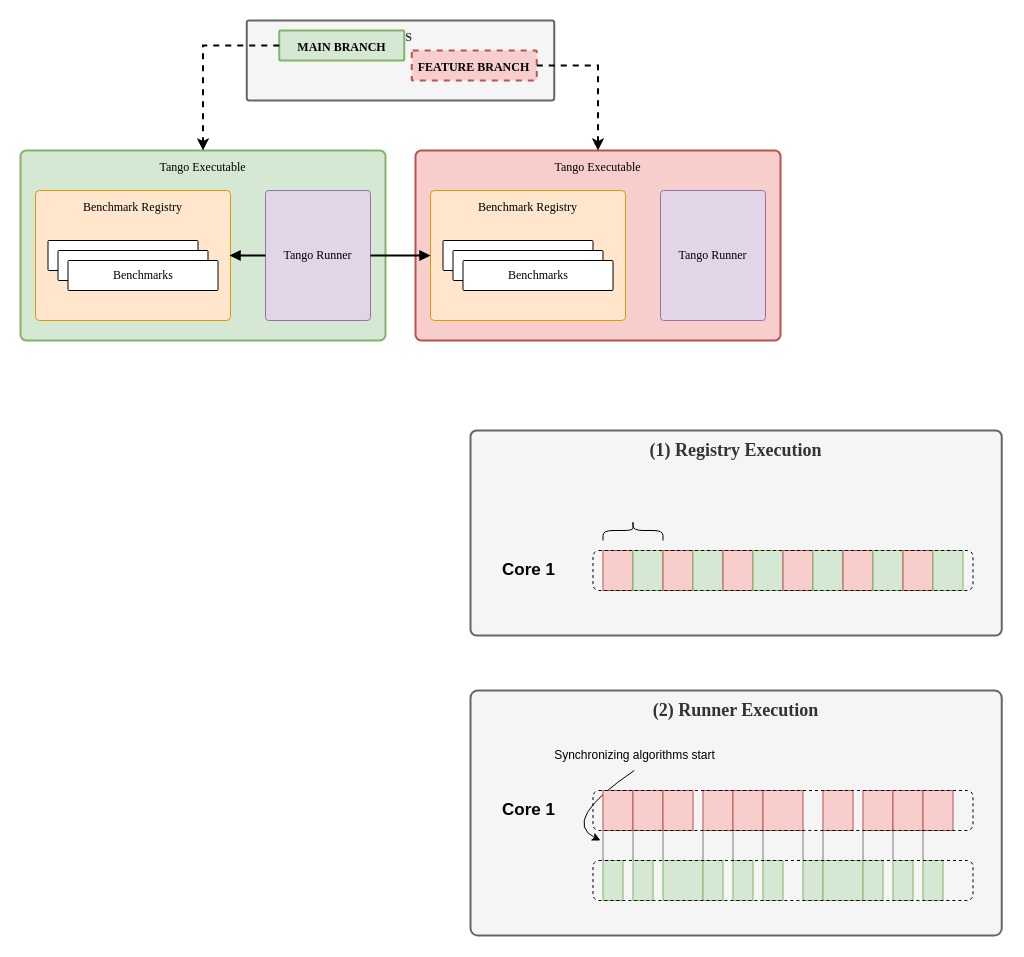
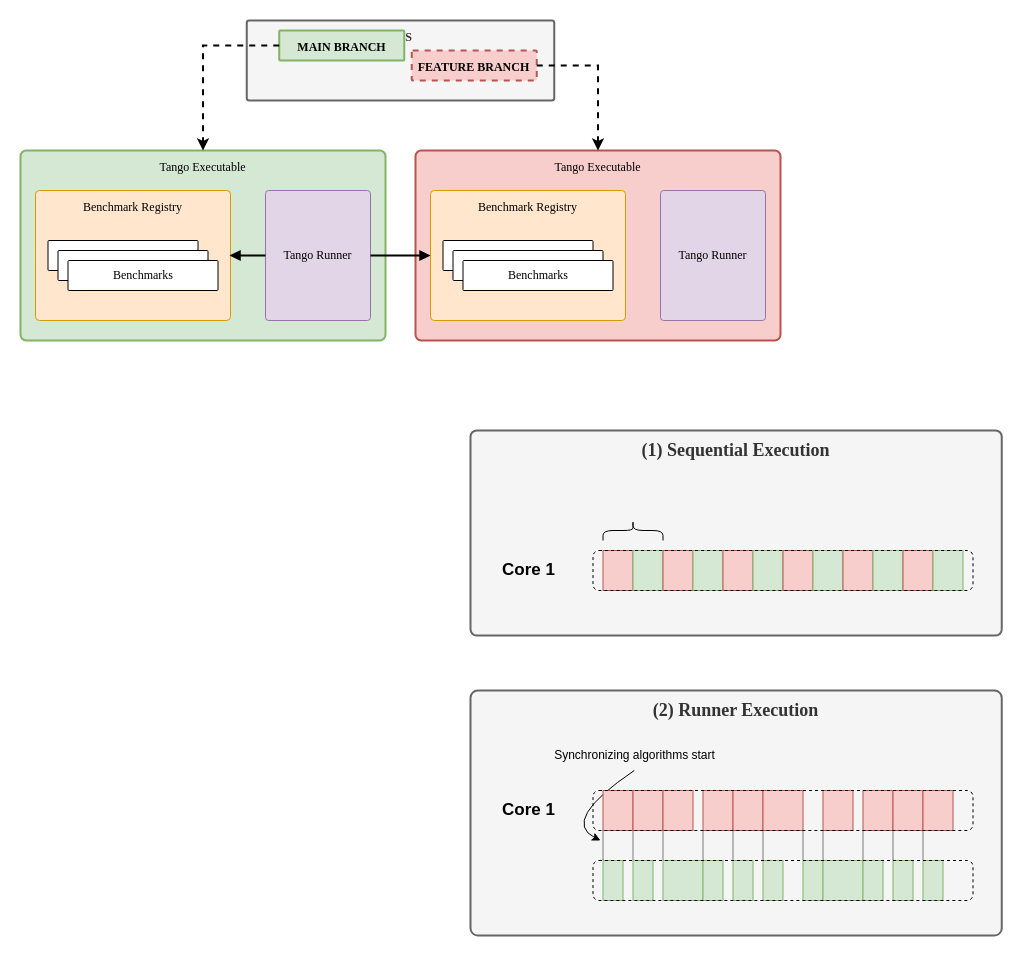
node "(1) Registry Execution": label "(1) Registry Execution" -> "(1) Sequential Execution"
